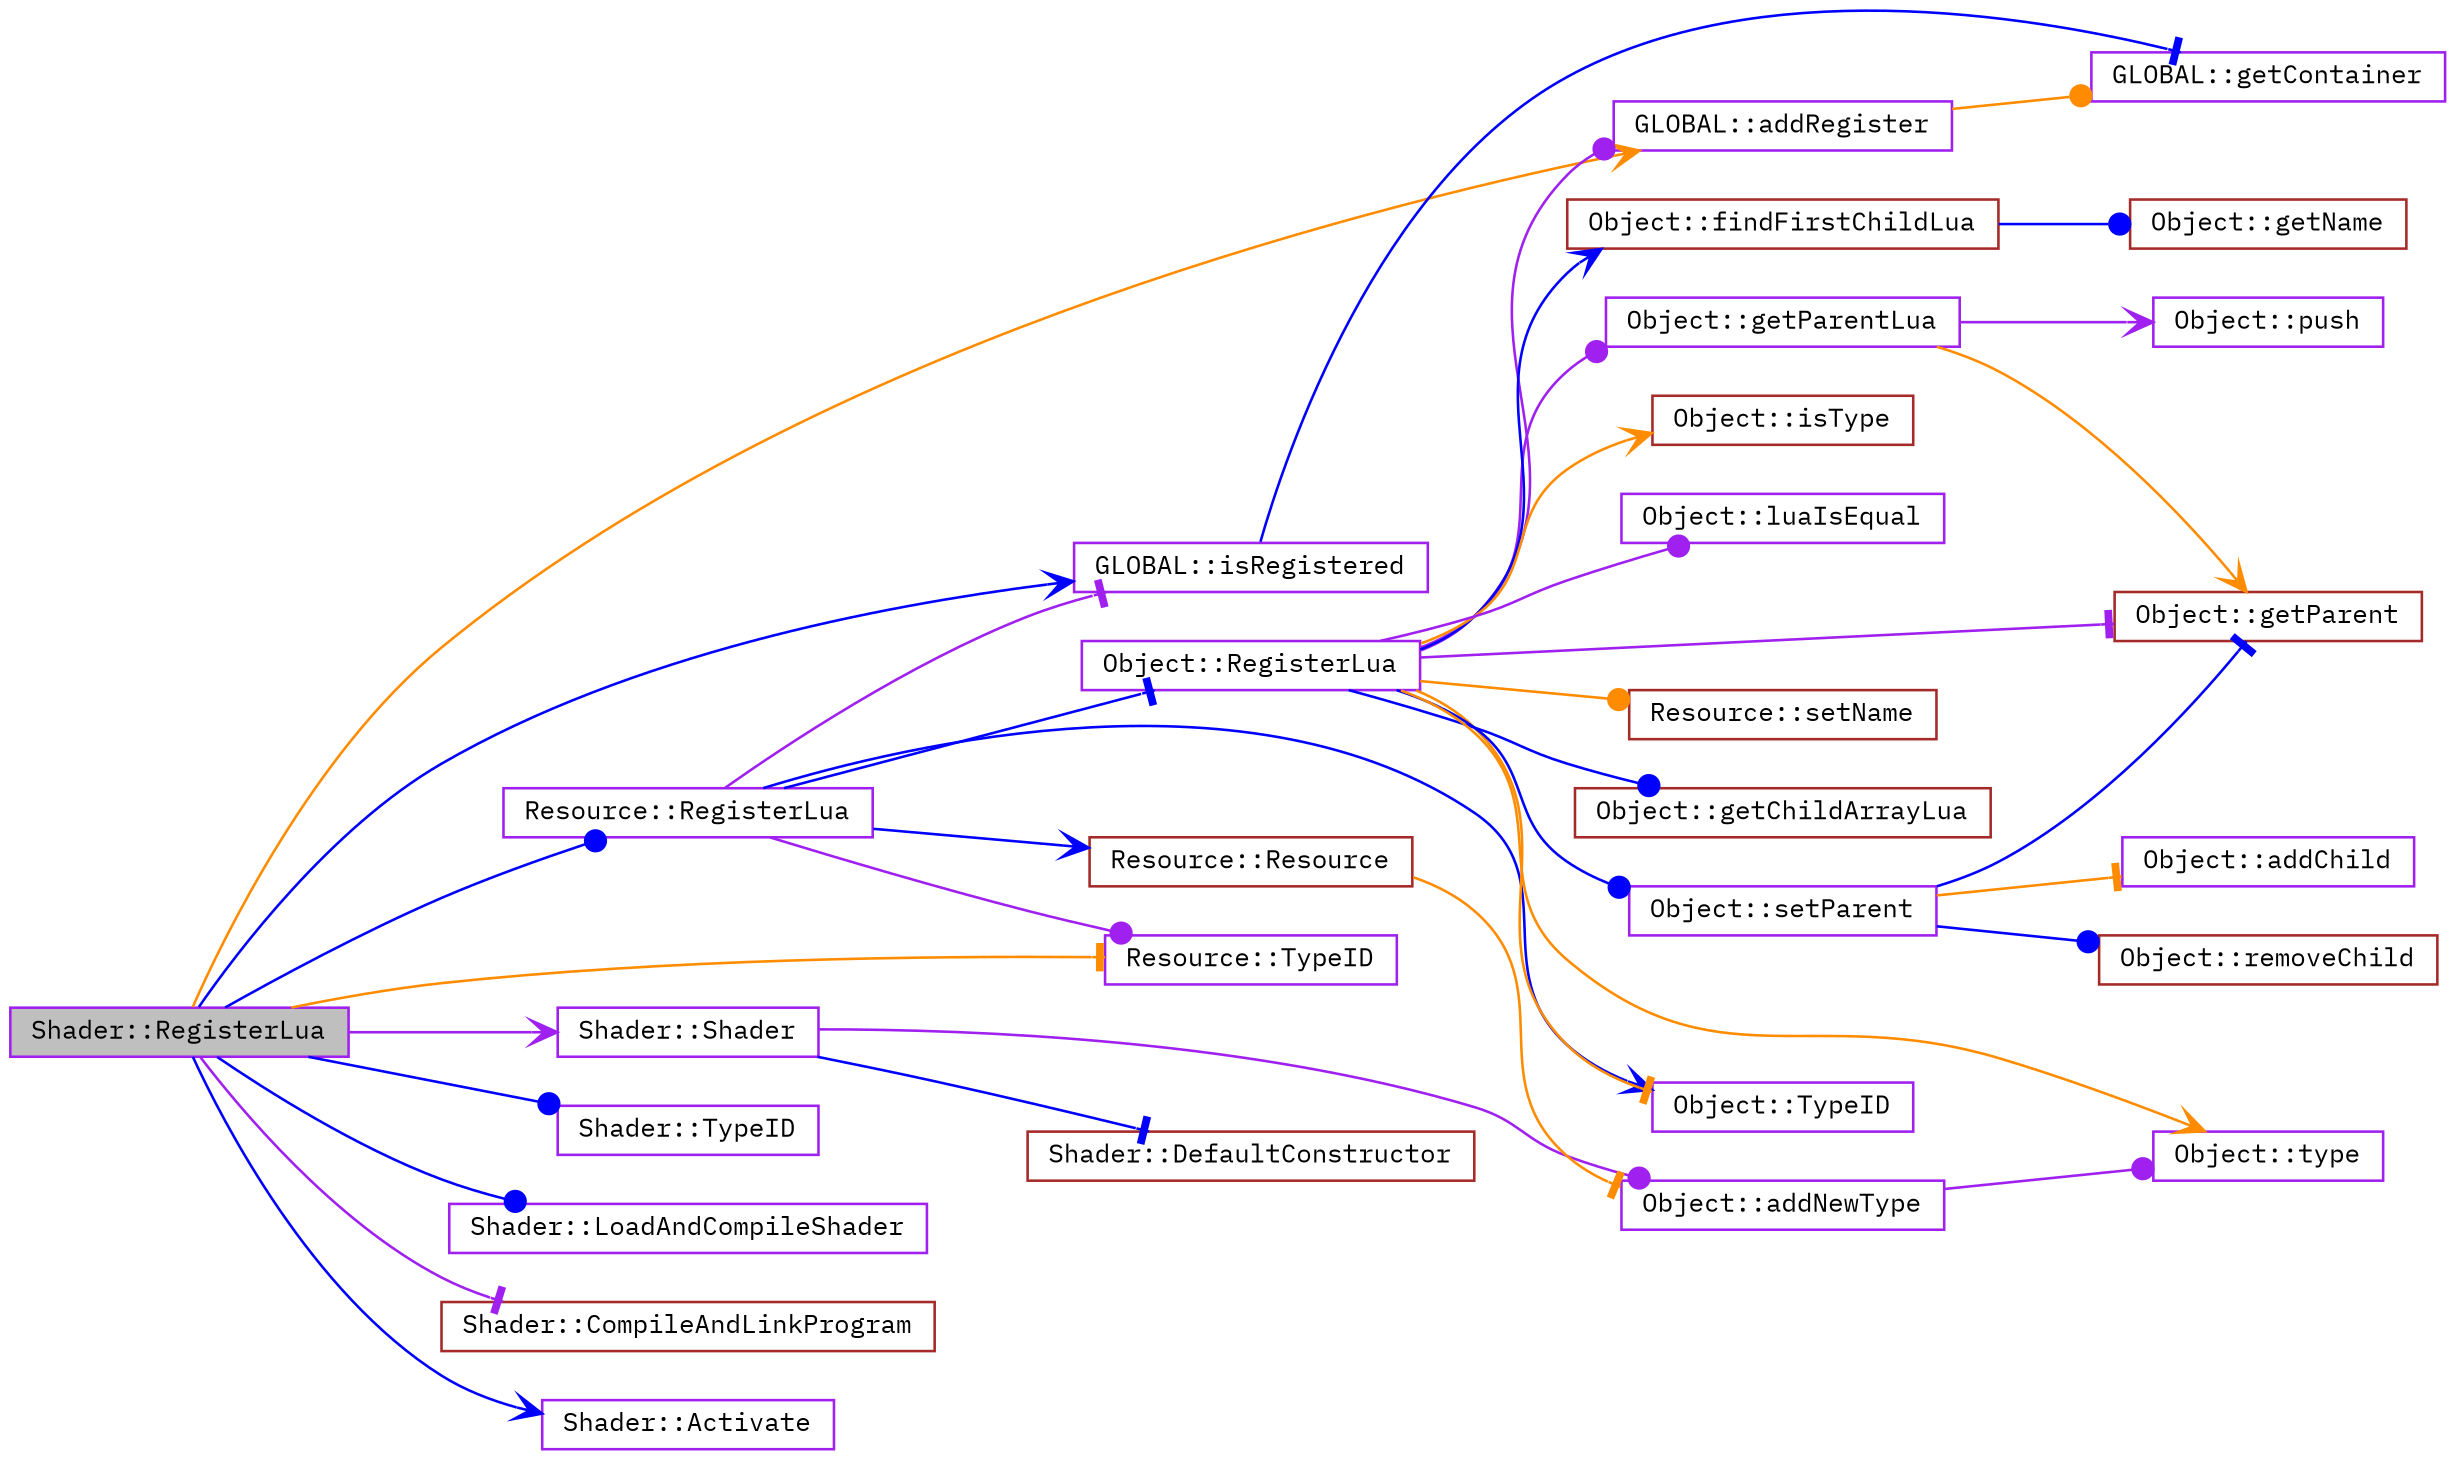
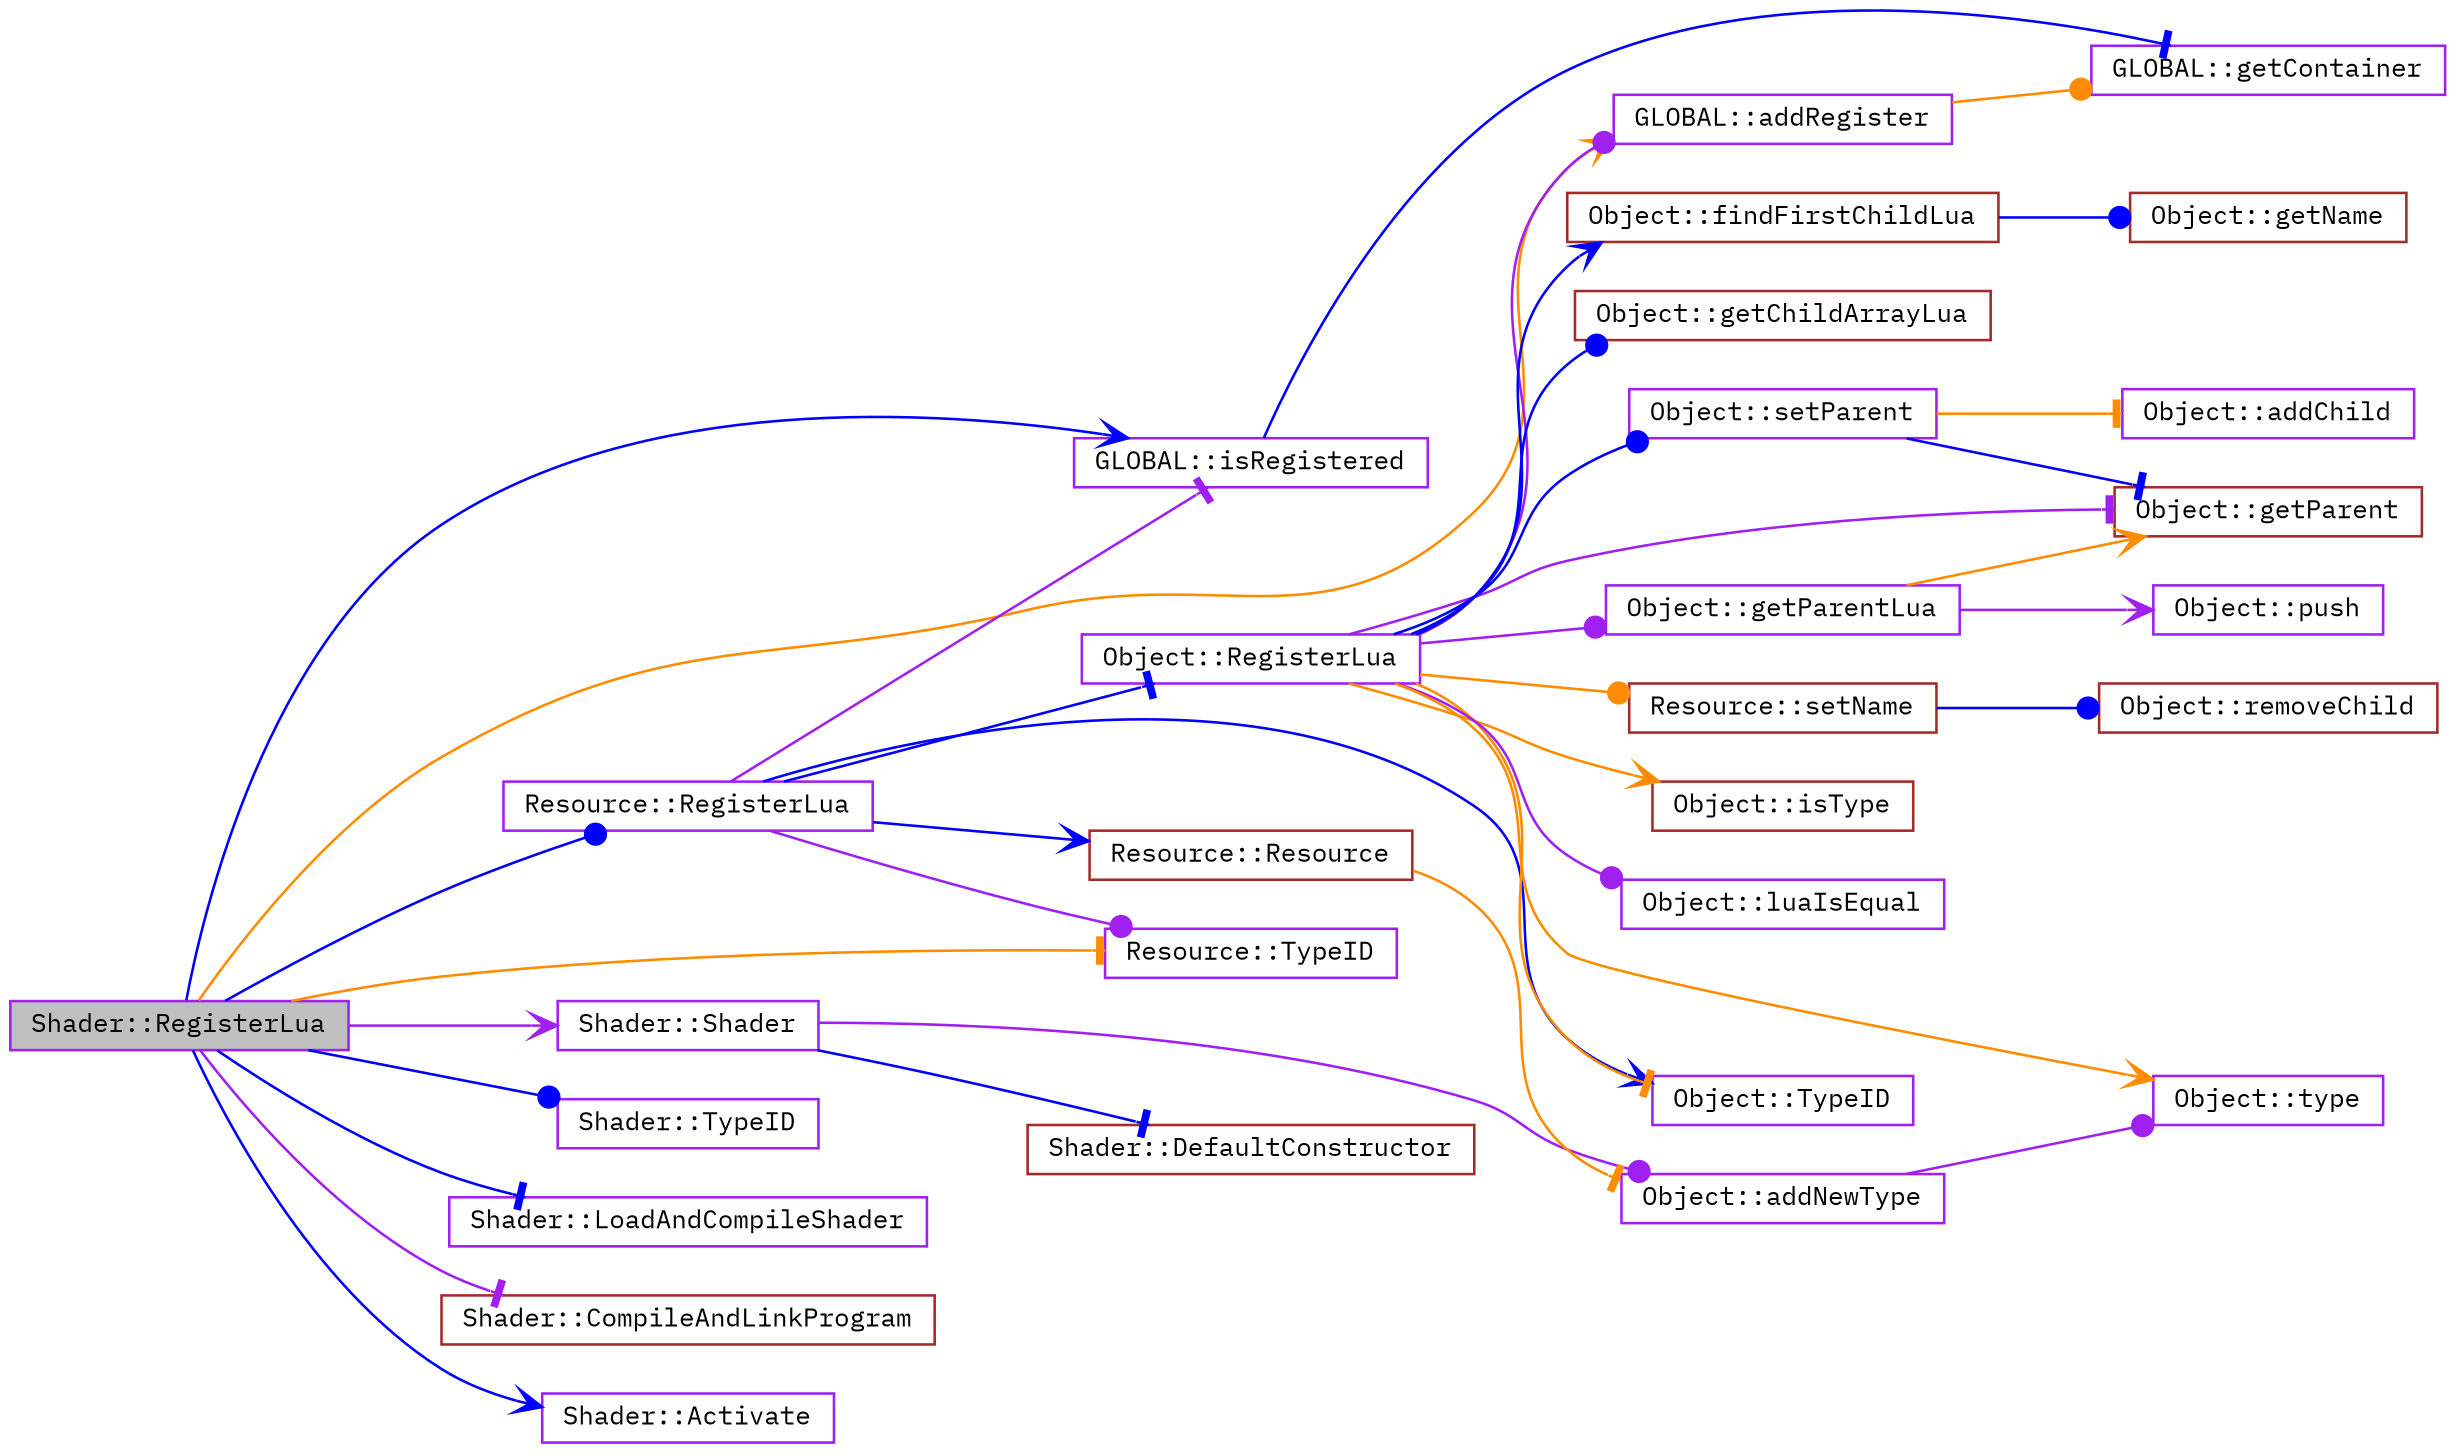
edge "Object::setParent" -> "Object::removeChild": now "Resource::setName" -> "Object::removeChild"
edge "Shader::RegisterLua" -> "Shader::LoadAndCompileShader": arrowhead dot -> tee
